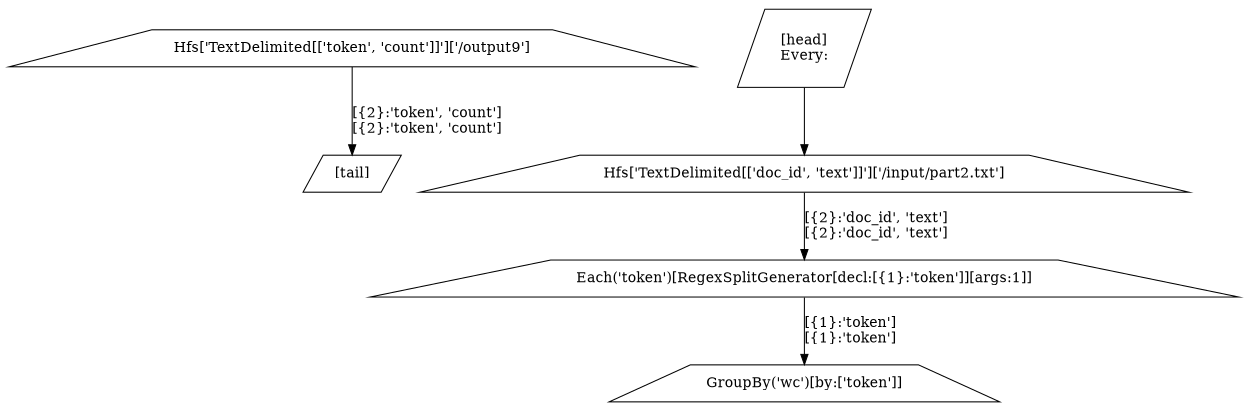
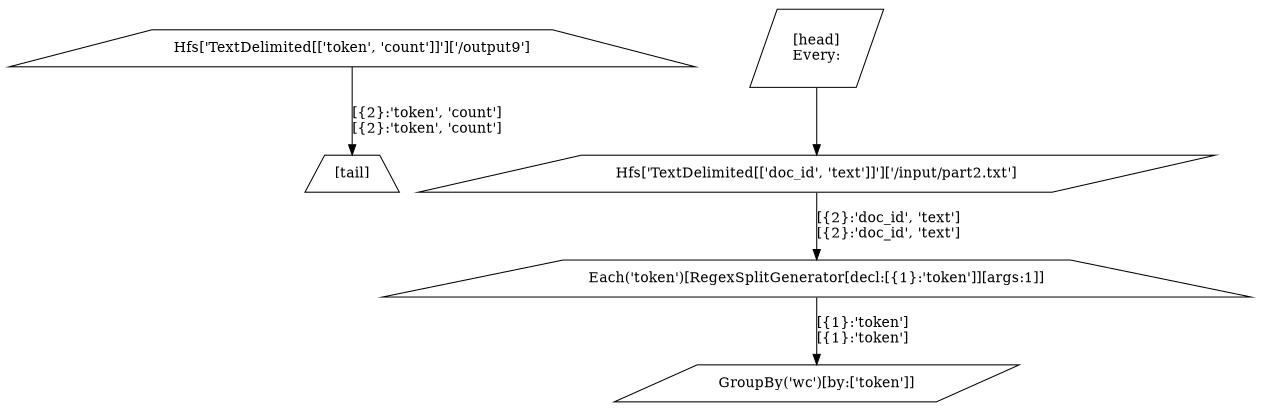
node "[tail]": shape parallelogram -> trapezium
node "Hfs['TextDelimited[['doc_id', 'text']]']['/input/part2.txt']": shape trapezium -> parallelogram
node "GroupBy('wc')[by:['token']]": shape trapezium -> parallelogram
